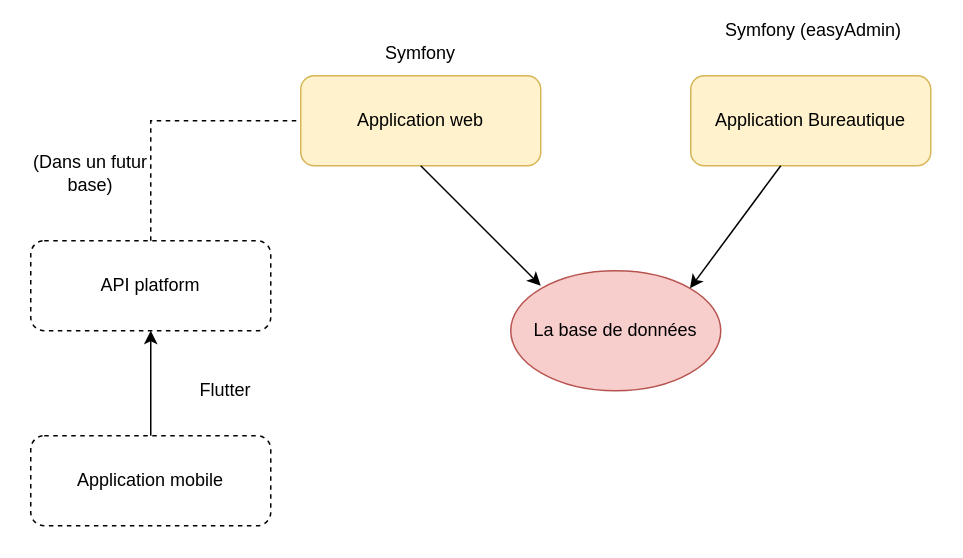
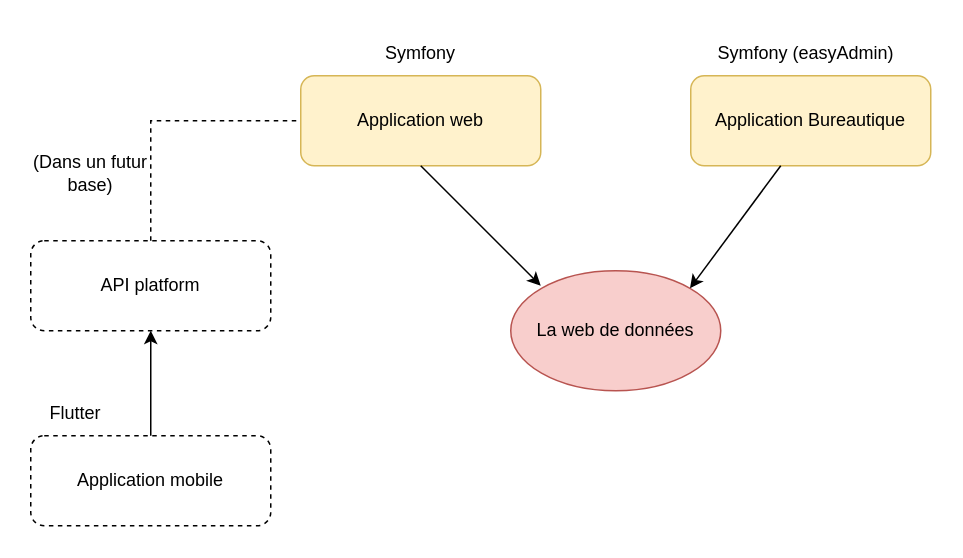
node "Symfony (easyAdmin)": moved (814, 31) -> (806, 53)
node "La base de données": label "La base de données" -> "La web de données"
node "Flutter": moved (226, 391) -> (76, 413)
